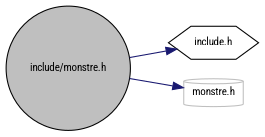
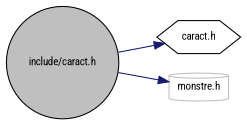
node "include.h": label "include.h" -> "caract.h"
node "include/monstre.h": label "include/monstre.h" -> "include/caract.h"
